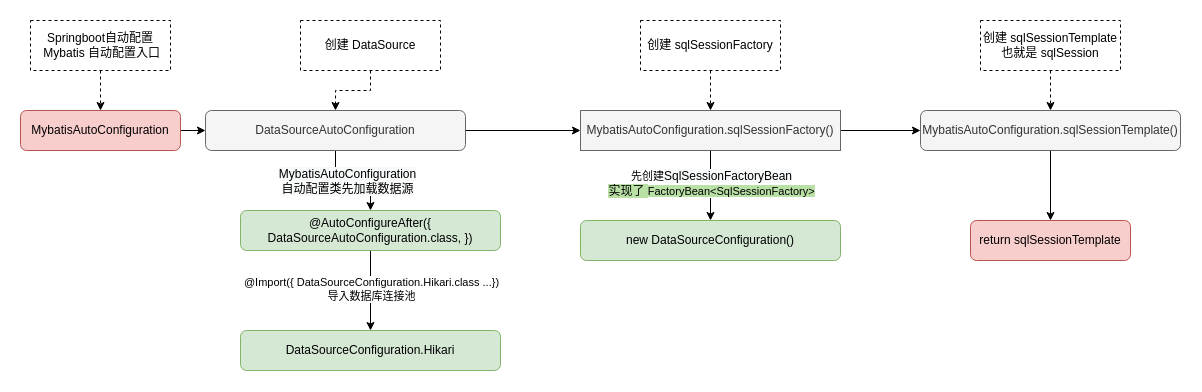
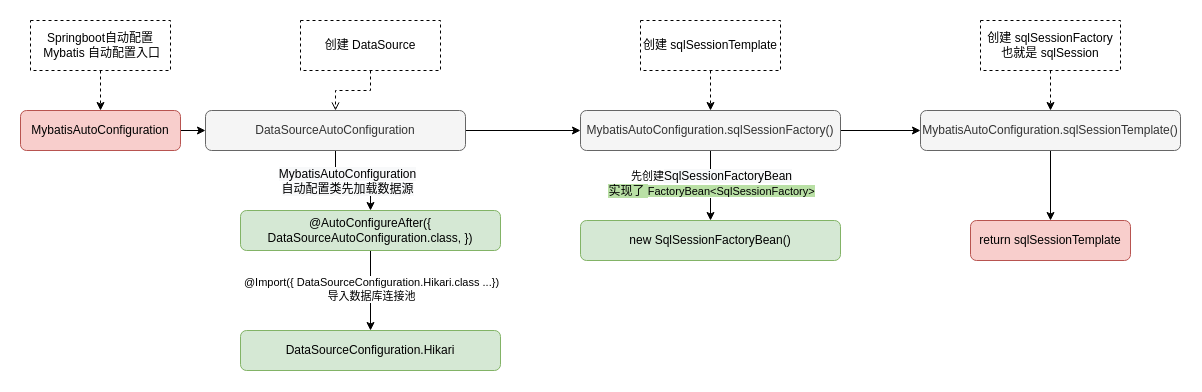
node "创建 sqlSessionFactory": label "创建 sqlSessionFactory" -> "创建 sqlSessionTemplate"
node "创建 sqlSessionTemplate 也就是 sqlSession": label "创建 sqlSessionTemplate 也就是 sqlSession" -> "创建 sqlSessionFactory 也就是 sqlSession"
edge "创建 DataSource" -> "DataSourceAutoConfiguration": arrowhead classic -> open
node "MybatisAutoConfiguration.sqlSessionFactory()": shape rectangle -> rounded rectangle
node "new DataSourceConfiguration()": label "new DataSourceConfiguration()" -> "new SqlSessionFactoryBean()"
